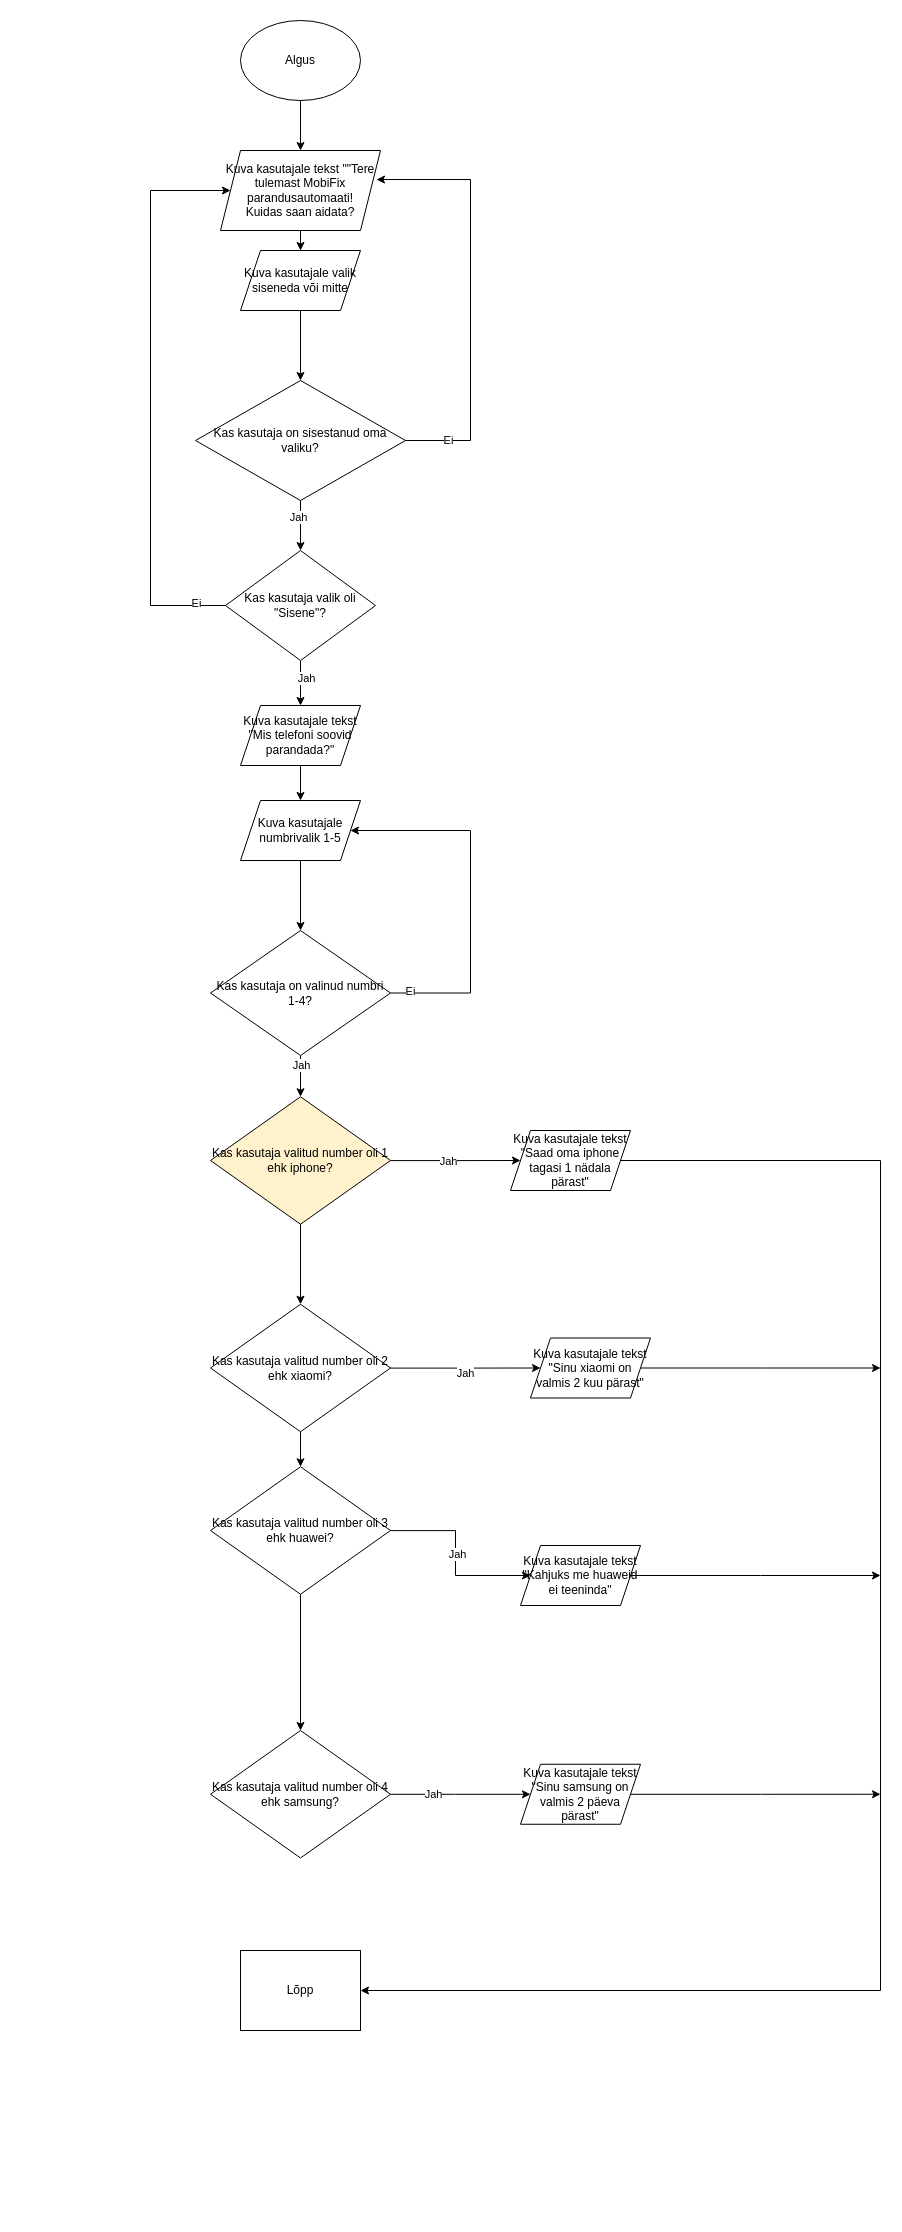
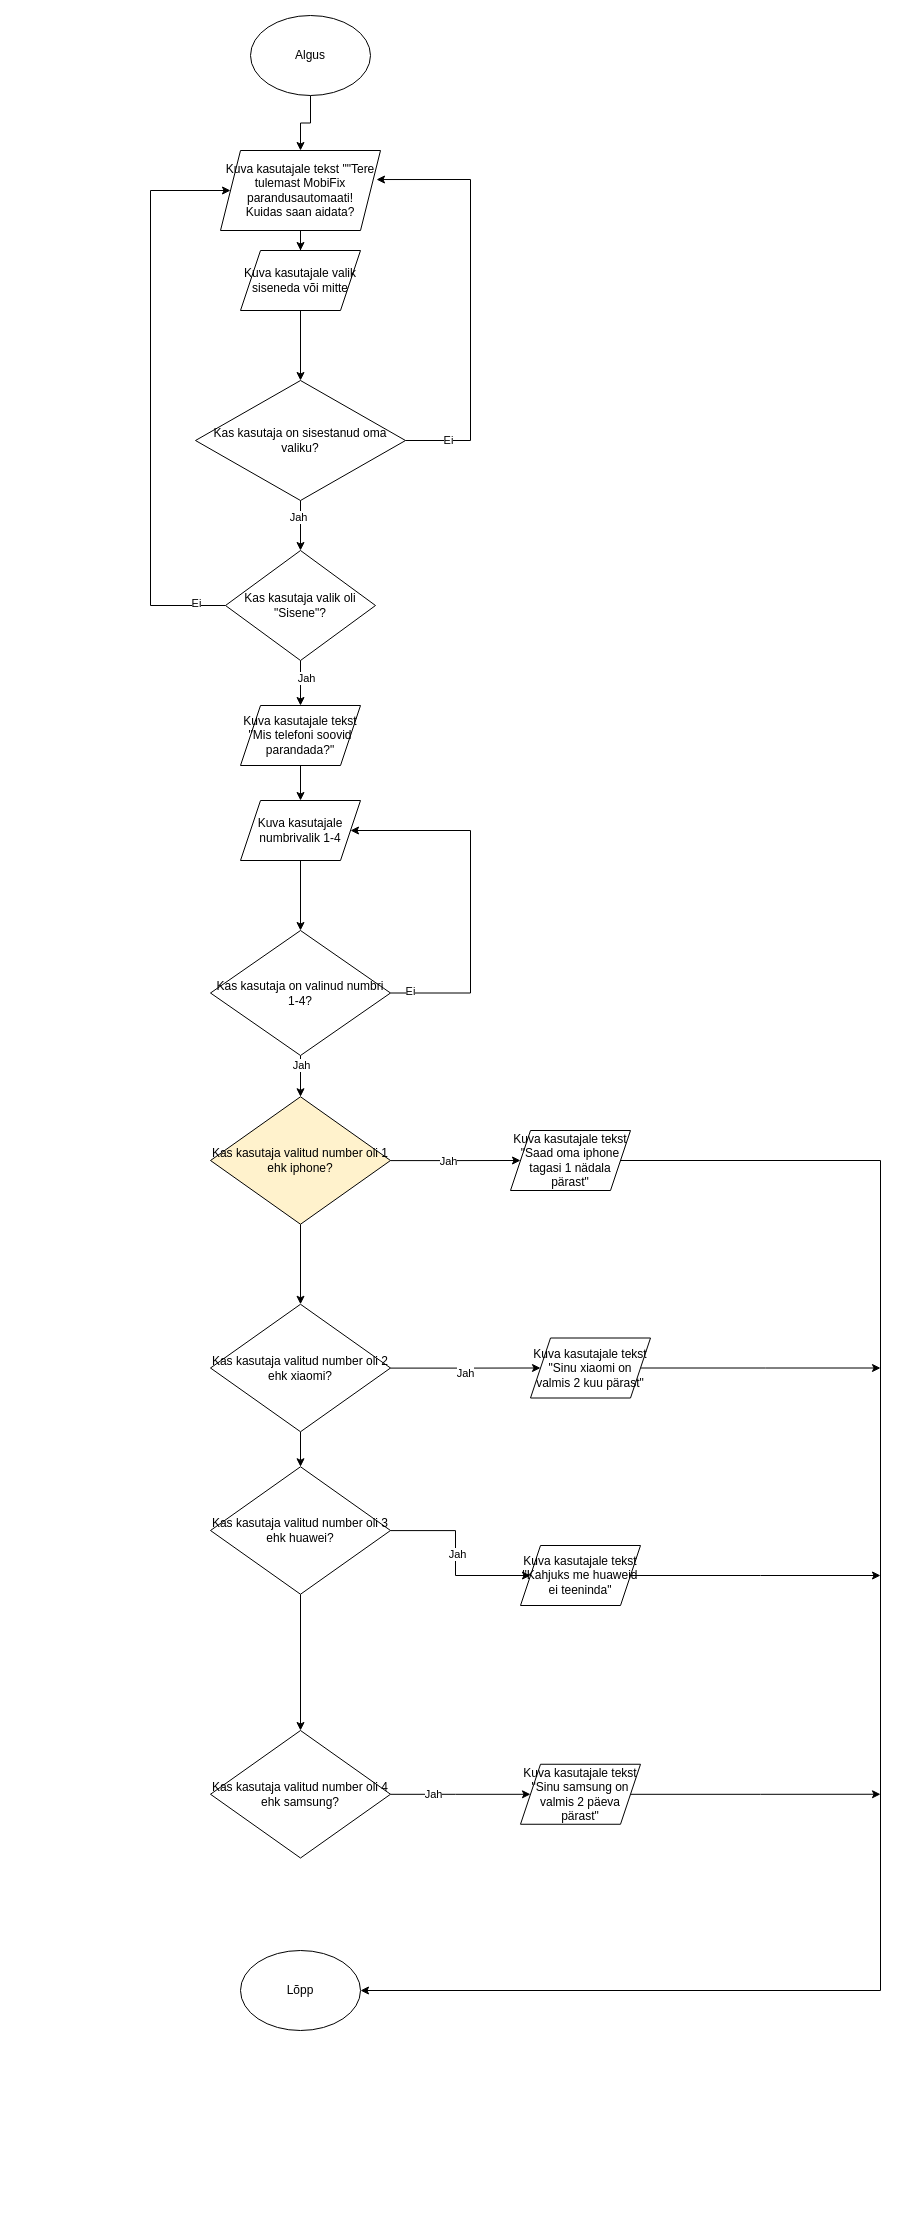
node "Algus": moved (301, 61) -> (311, 56)
node "Kuva kasutajale numbrivalik 1-5": label "Kuva kasutajale numbrivalik 1-5" -> "Kuva kasutajale numbrivalik 1-4"
node "Lõpp": shape rectangle -> ellipse
